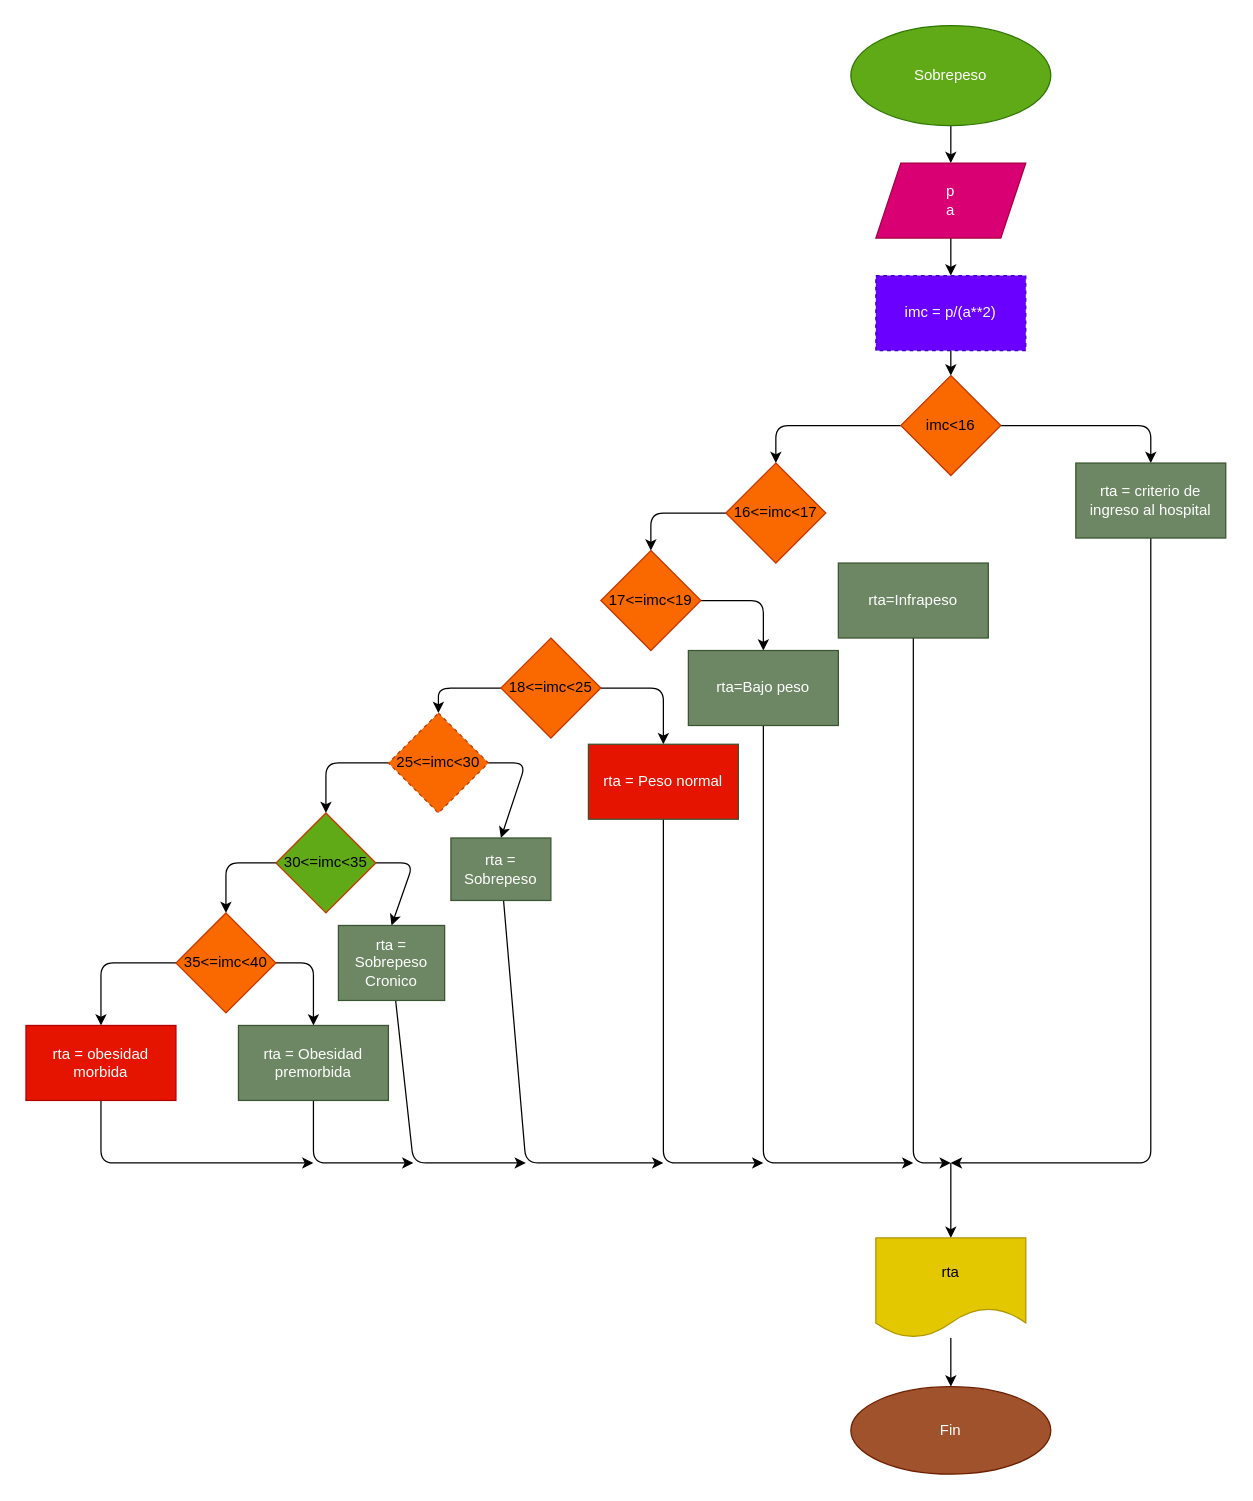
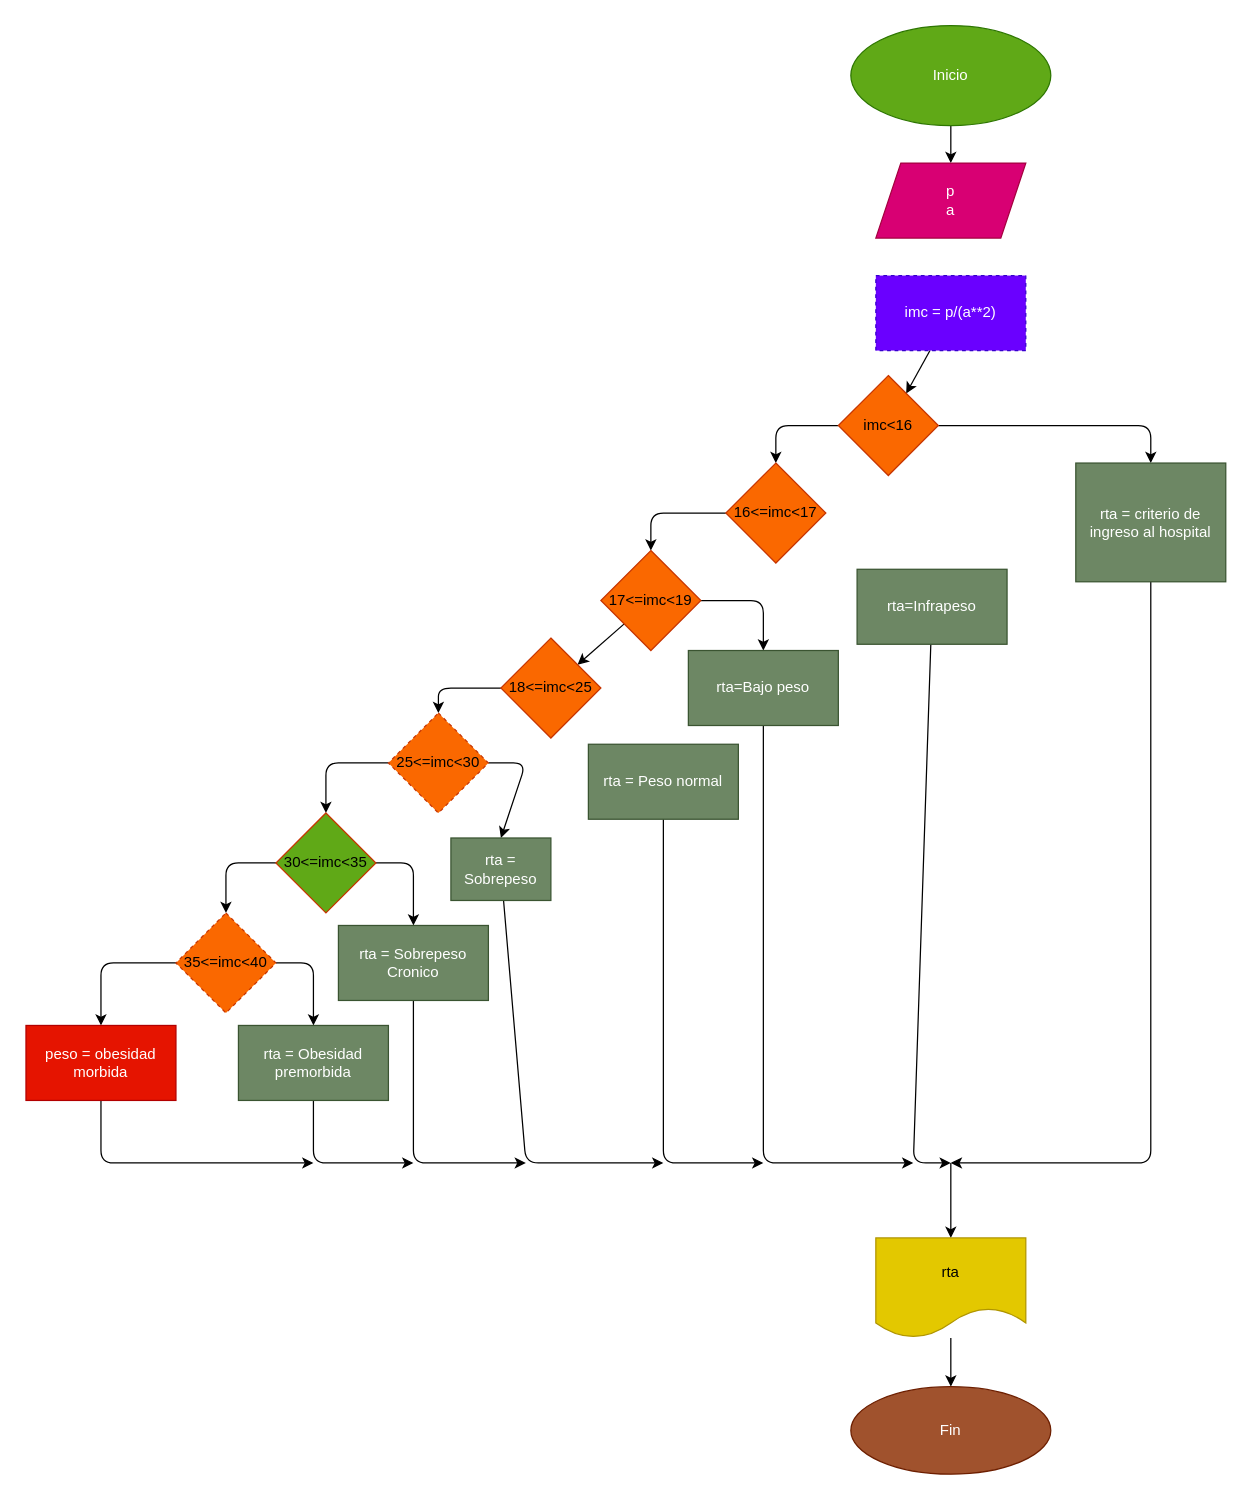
node "Sobrepeso": label "Sobrepeso" -> "Inicio"
edge "p a" -> "imc = p/(a**2)": removed
node "imc<16": moved (951, 426) -> (888, 426)
node "rta = criterio de ingreso al hospital": size 150x75 -> 150x119
node "rta=Infrapeso": moved (913, 601) -> (932, 607)
edge "17<=imc<19" -> "18<=imc<25": added
edge "18<=imc<25" -> "rta = Peso normal": removed
node "rta = Peso normal": fillcolor #e51400 -> #6d8764
node "35<=imc<40": style solid -> dashed
node "rta = Sobrepeso Cronico": size 106x75 -> 150x75
node "rta = obesidad morbida": label "rta = obesidad morbida" -> "peso = obesidad morbida"
